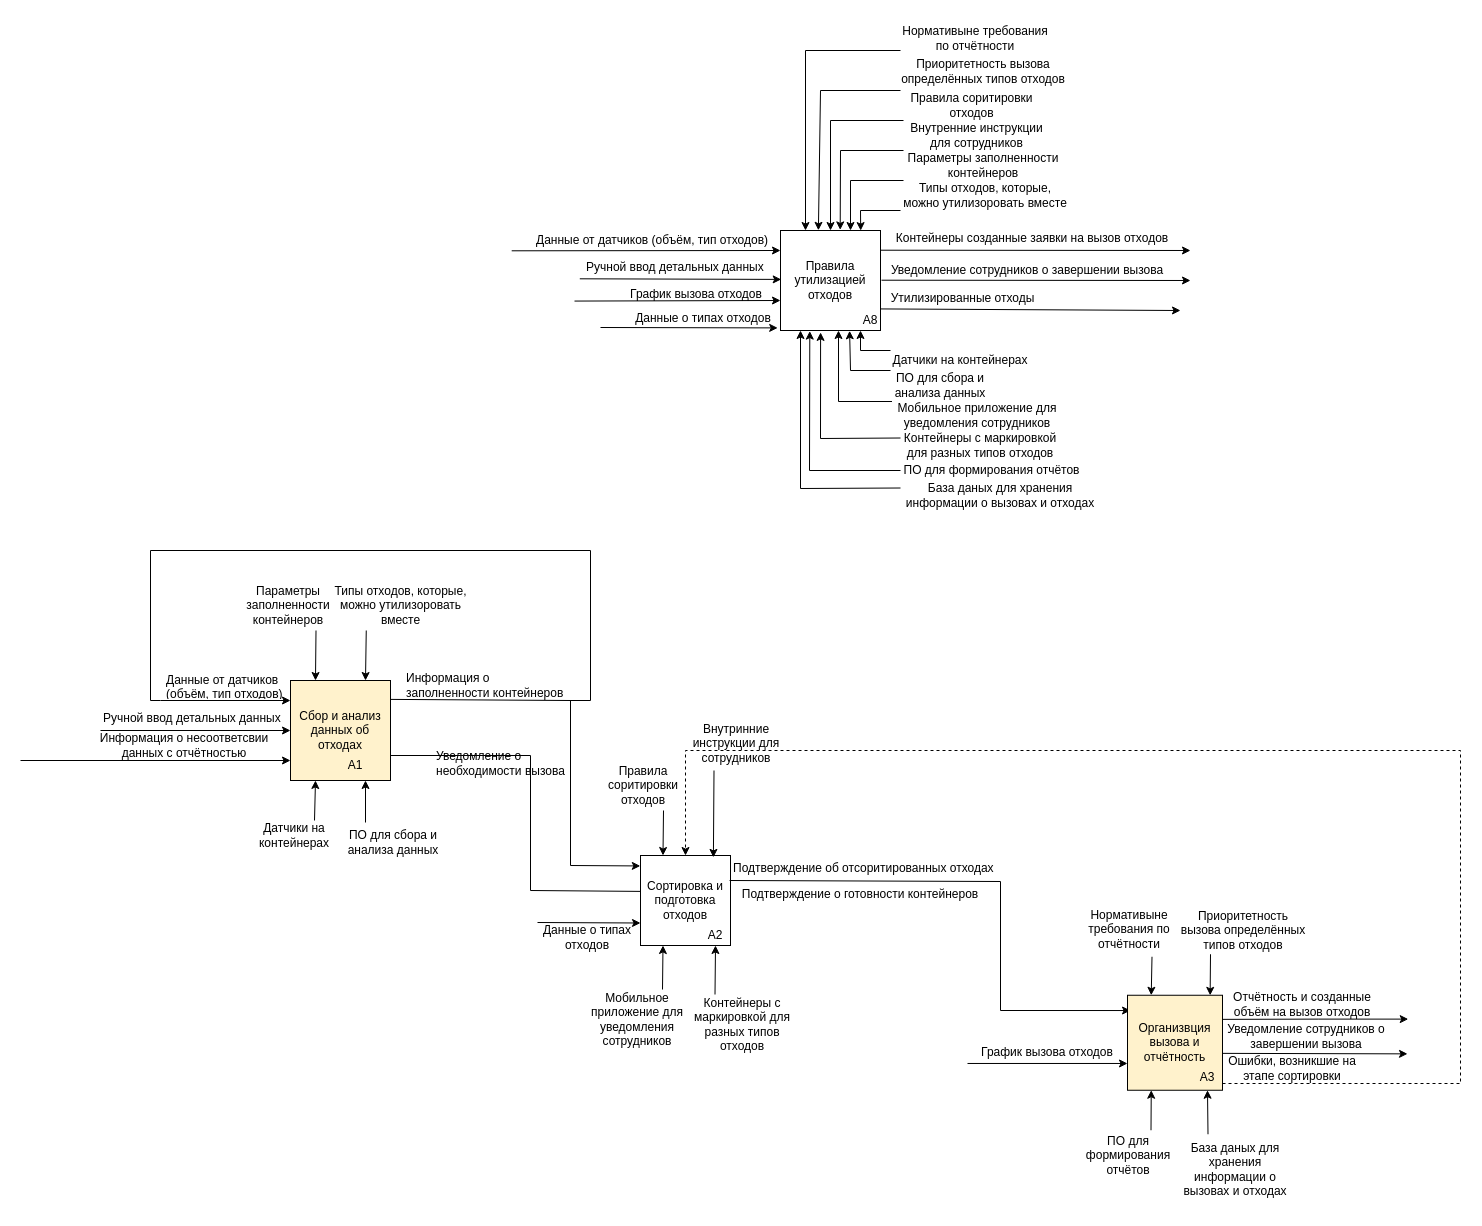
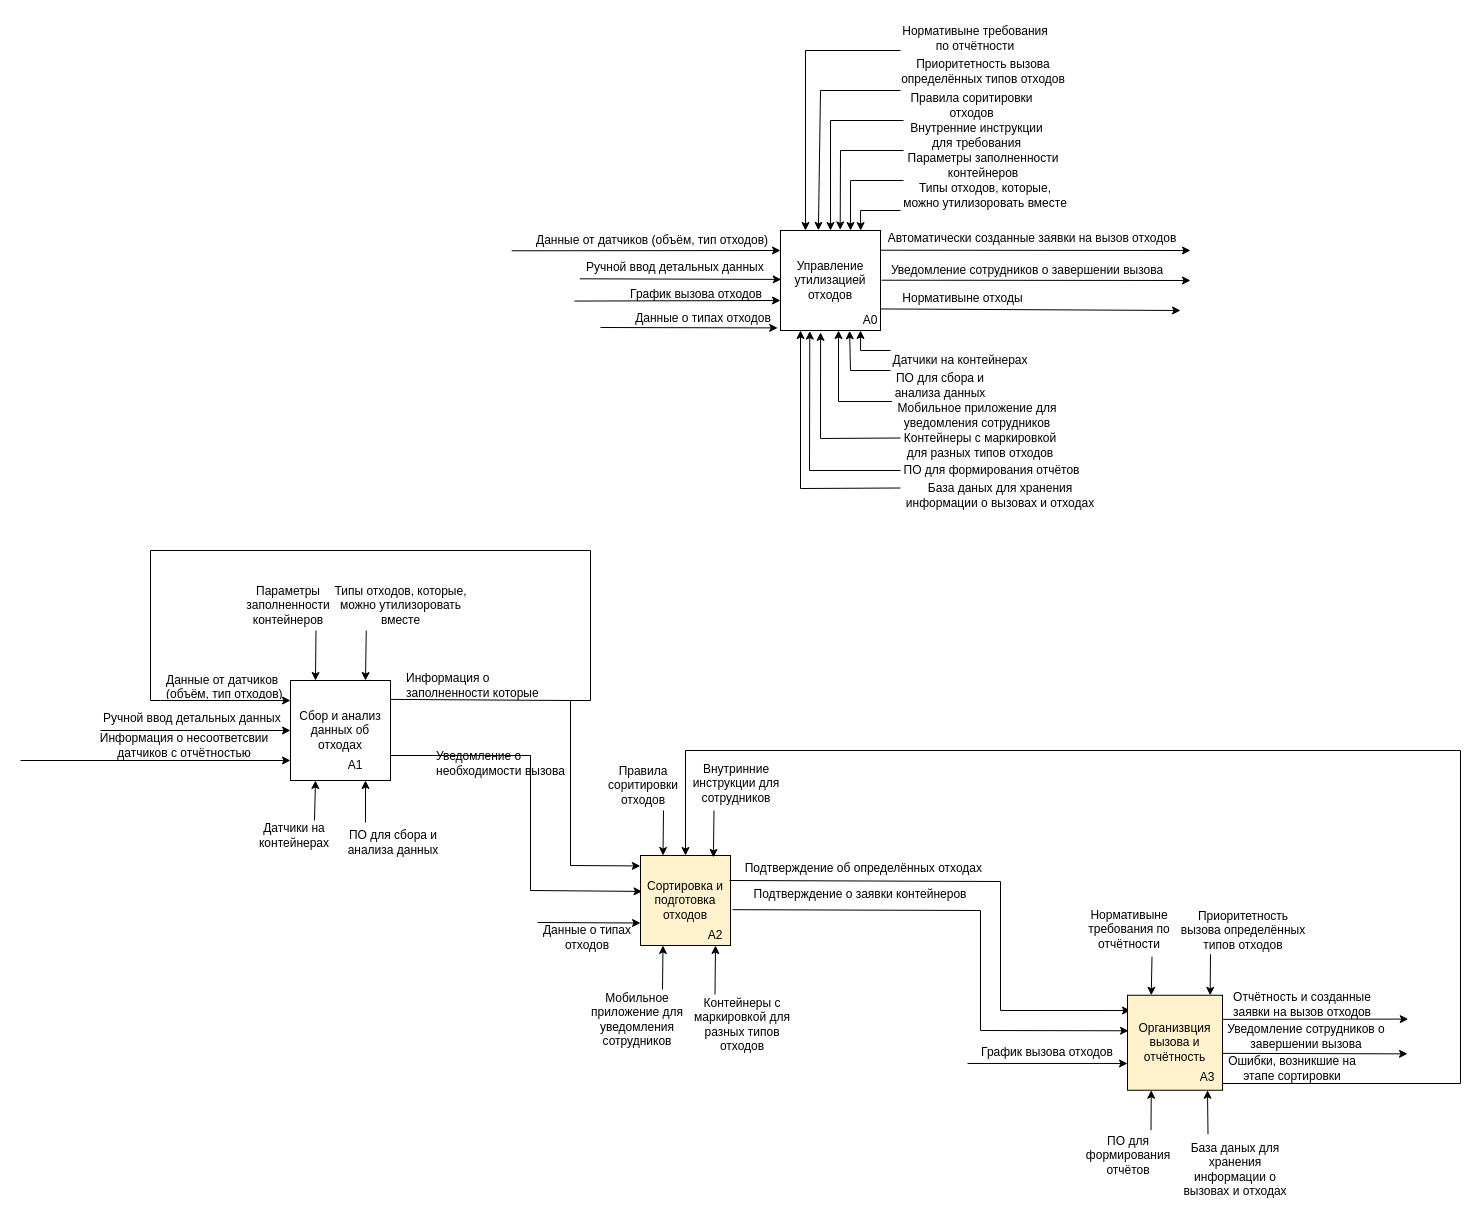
node "Внутренние инструкции для сотрудников": label "Внутренние инструкции для сотрудников" -> "Внутренние инструкции для требования"
node "Контейнеры созданные заявки на вызов отходов": label "Контейнеры созданные заявки на вызов отходов" -> "Автоматически созданные заявки на вызов отходов"
node "Правила утилизацией отходов": label "Правила утилизацией отходов" -> "Управление утилизацией отходов"
node "Утилизированные отходы": label "Утилизированные отходы" -> "Нормативыне отходы"
node "А8": label "А8" -> "А0"
node "Информация о заполненности контейнеров": label "Информация о заполненности контейнеров" -> "Информация о заполненности которые"
node "Сбор и анализ данных об отходах": fillcolor #fff2cc -> #ffffff
node "Внутринние инструкции для сотрудников": moved (737, 743) -> (737, 783)
node "Информация о несоответсвии данных с отчётностью": label "Информация о несоответсвии данных с отчётностью" -> "Информация о несоответсвии датчиков с отчётностью"
edge "Ошибки, возникшие на этапе сортировки" -> "Сортировка и подготовка отходов": style dashed -> solid
node "Подтверждение об отсоритированных отходах": label "Подтверждение об отсоритированных отходах" -> "Подтверждение об определённых отходах"
edge "Сбор и анализ данных об отходах" -- "Сортировка и подготовка отходов": arrowhead none -> classic
node "Подтверждение о готовности контейнеров": label "Подтверждение о готовности контейнеров" -> "Подтверждение о заявки контейнеров"
node "Сортировка и подготовка отходов": fillcolor #ffffff -> #fff2cc
edge "Сортировка и подготовка отходов" -> "Организвция вызова и отчётность": added
node "Отчётность и созданные объём на вызов отходов": label "Отчётность и созданные объём на вызов отходов" -> "Отчётность и созданные заявки на вызов отходов"
